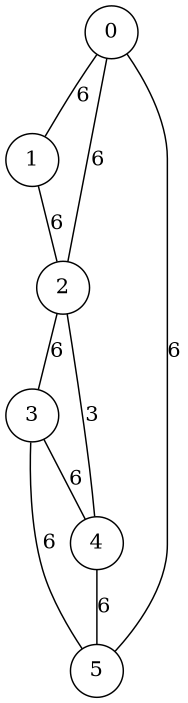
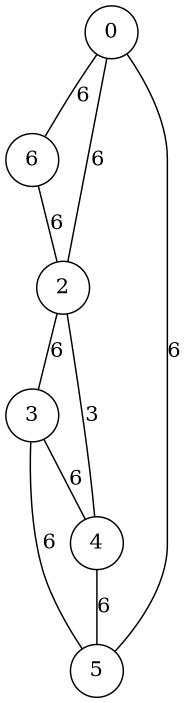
node "1": label "1" -> "6"
